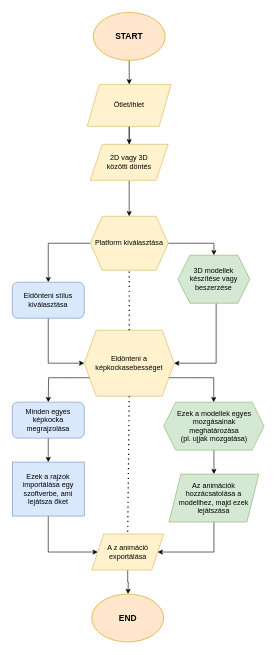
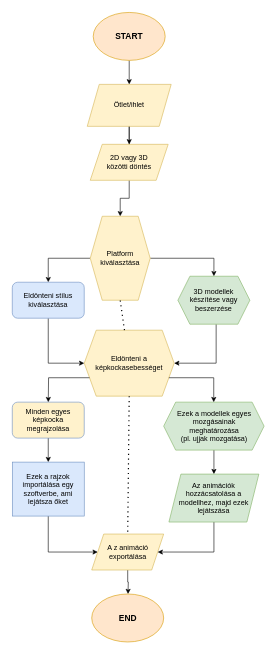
node "Platform kiválasztása": size 78x54 -> 60x84
node "3D modellek készítése vagy beszerzése": moved (214, 279) -> (214, 300)
node "Minden egyes képkocka megrajzolása": fillcolor #dae8fc -> #fff2cc
